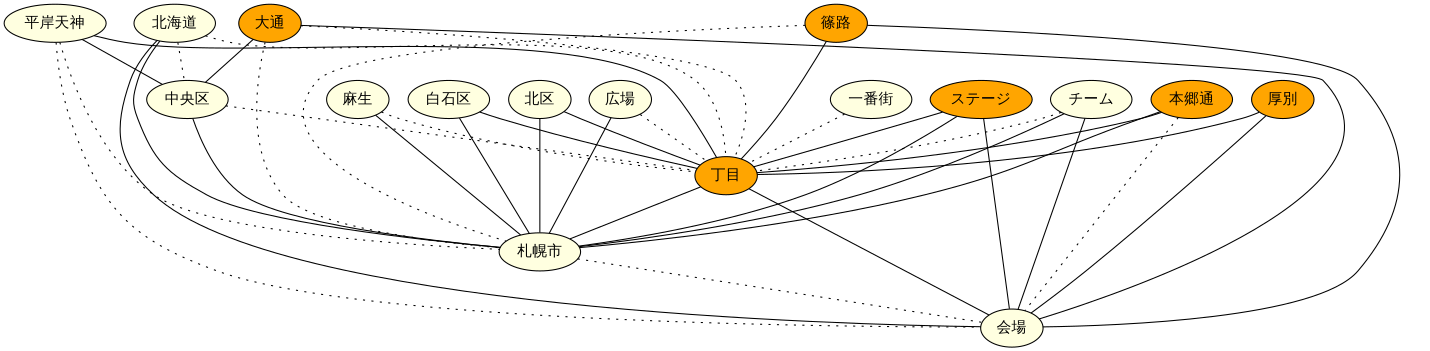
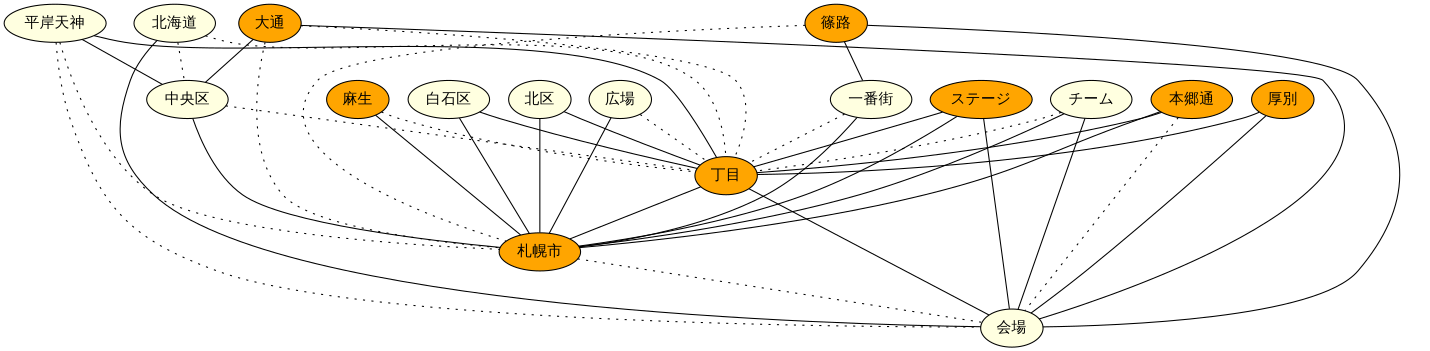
node "麻生": fillcolor lightyellow -> orange
edge "篠路" -- "丁目": now "篠路" -- "一番街"
edge "北海道" -- "札幌市": now "一番街" -- "札幌市"
node "札幌市": fillcolor lightyellow -> orange
